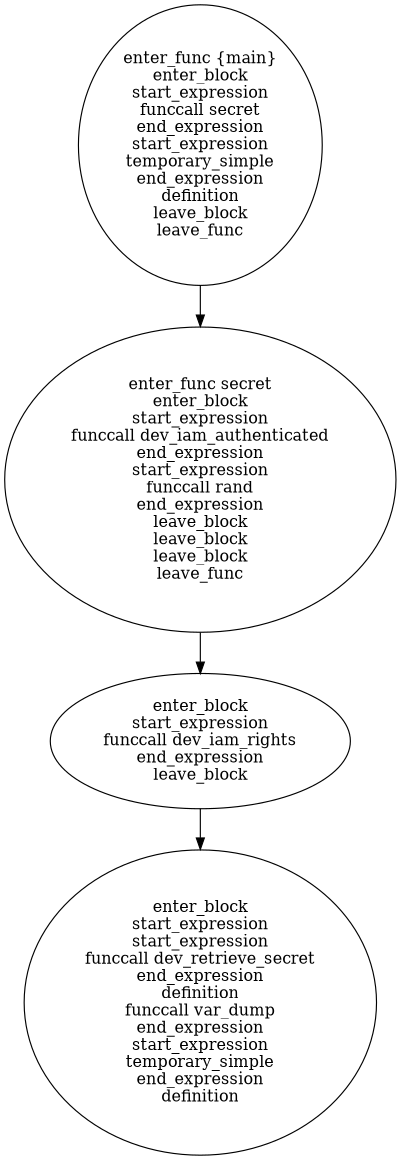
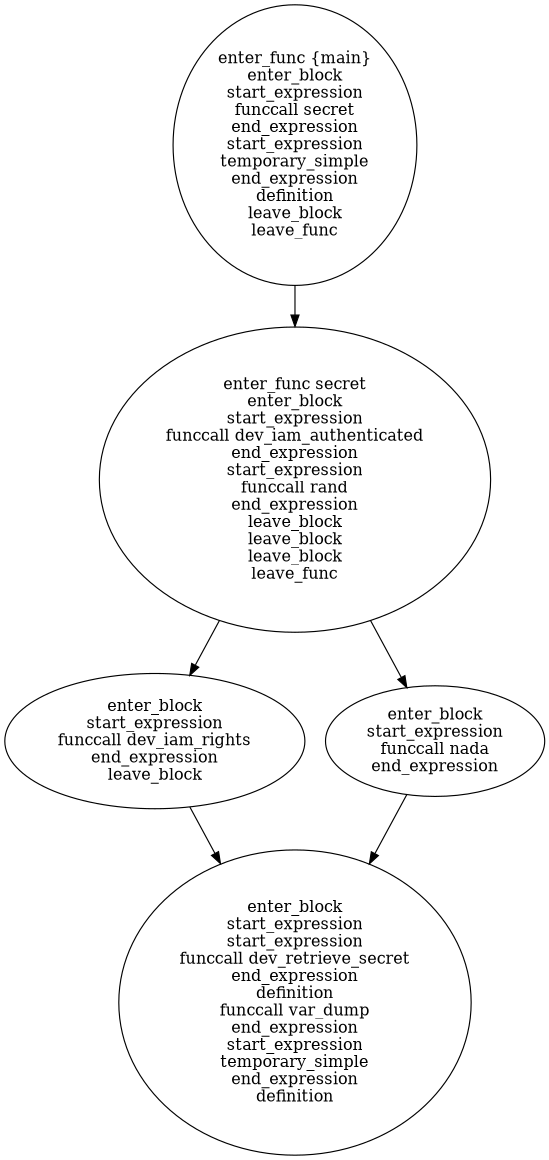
node "enter_block start_expression funccall nada end_expression": added
